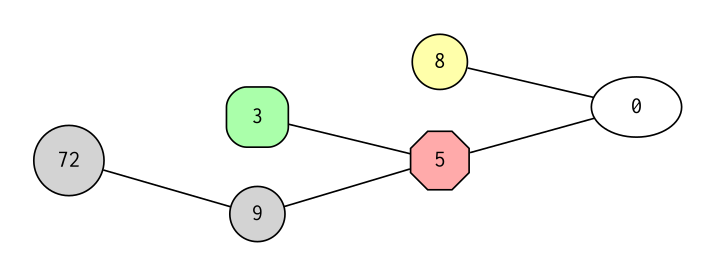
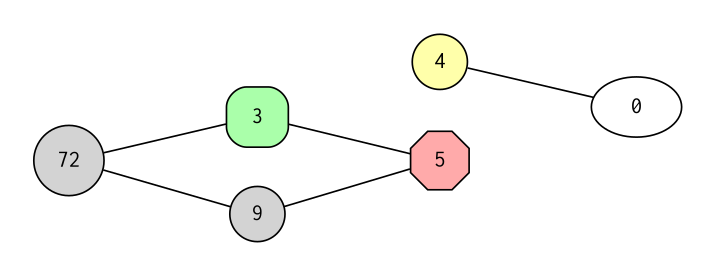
node "8": label "8" -> "4"
edge "0" -- "5": removed
edge "3" -- "72": added
